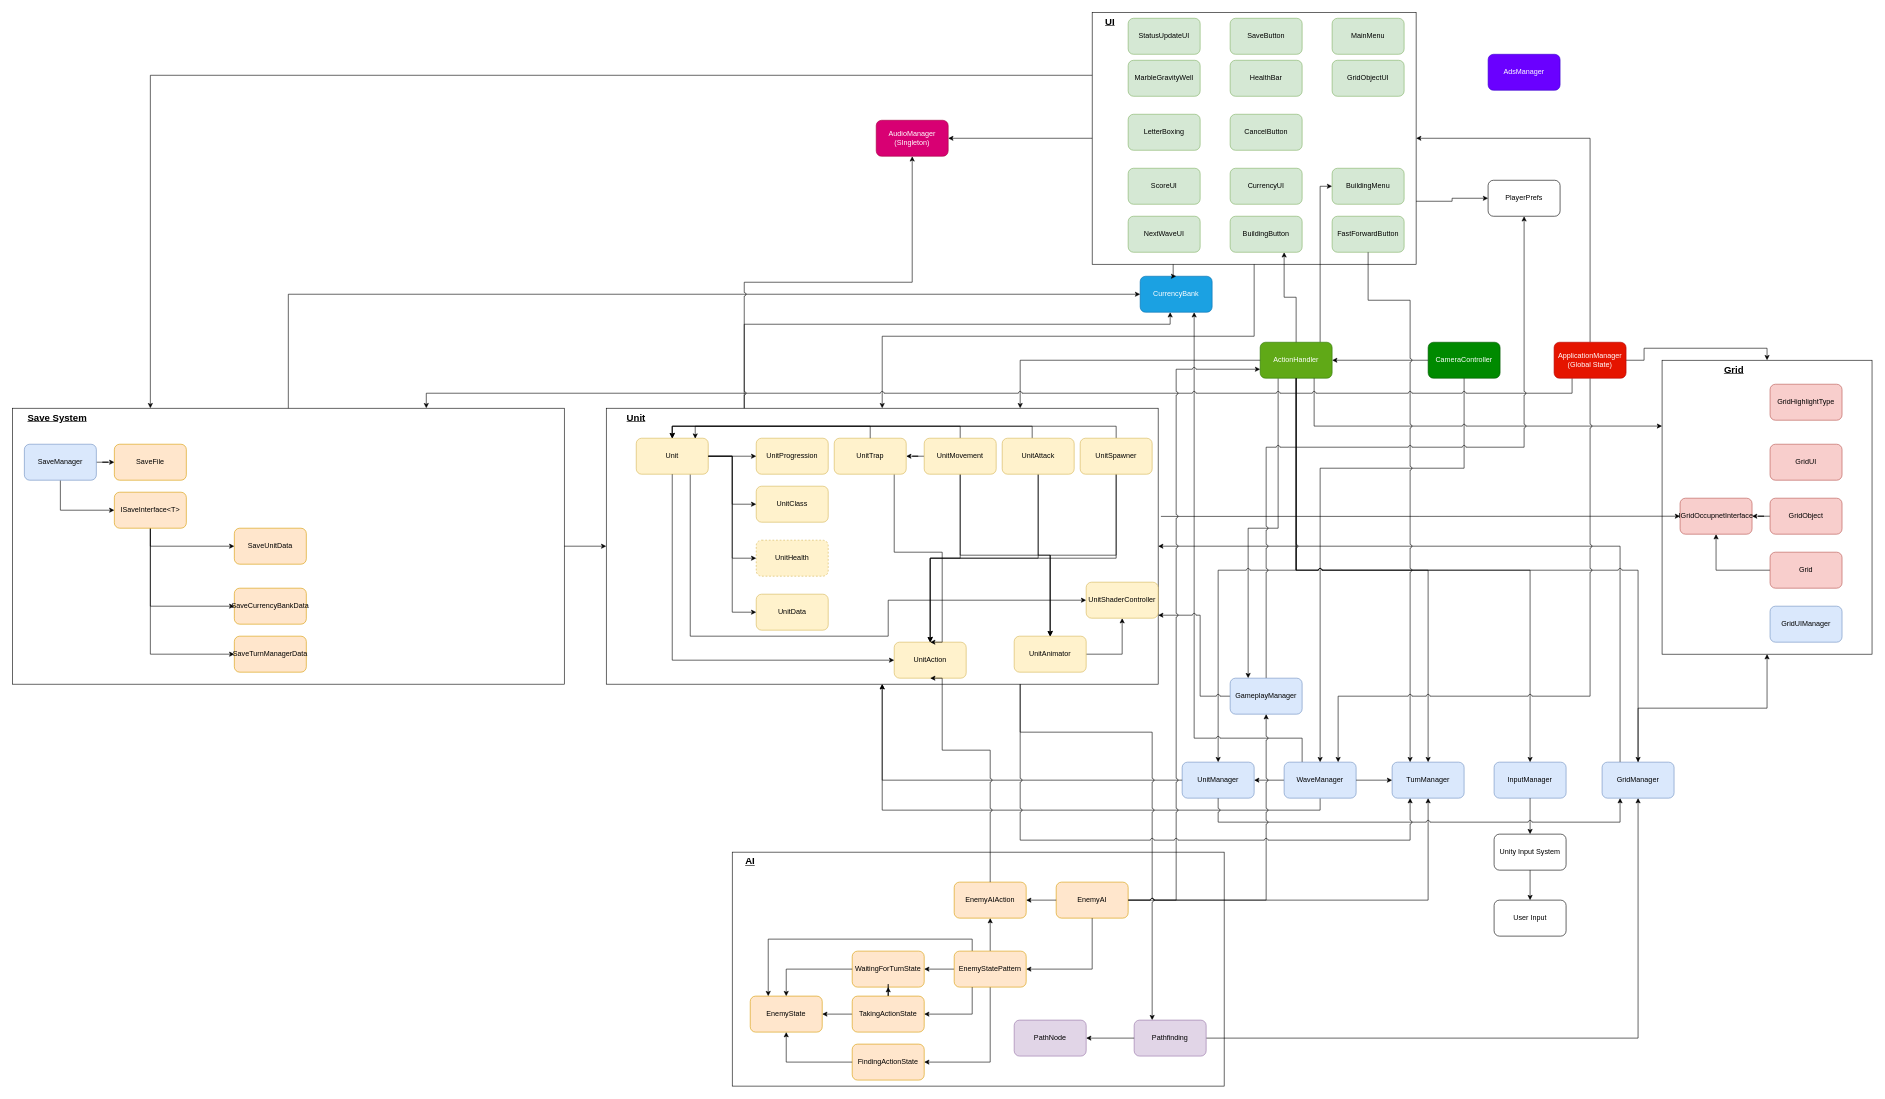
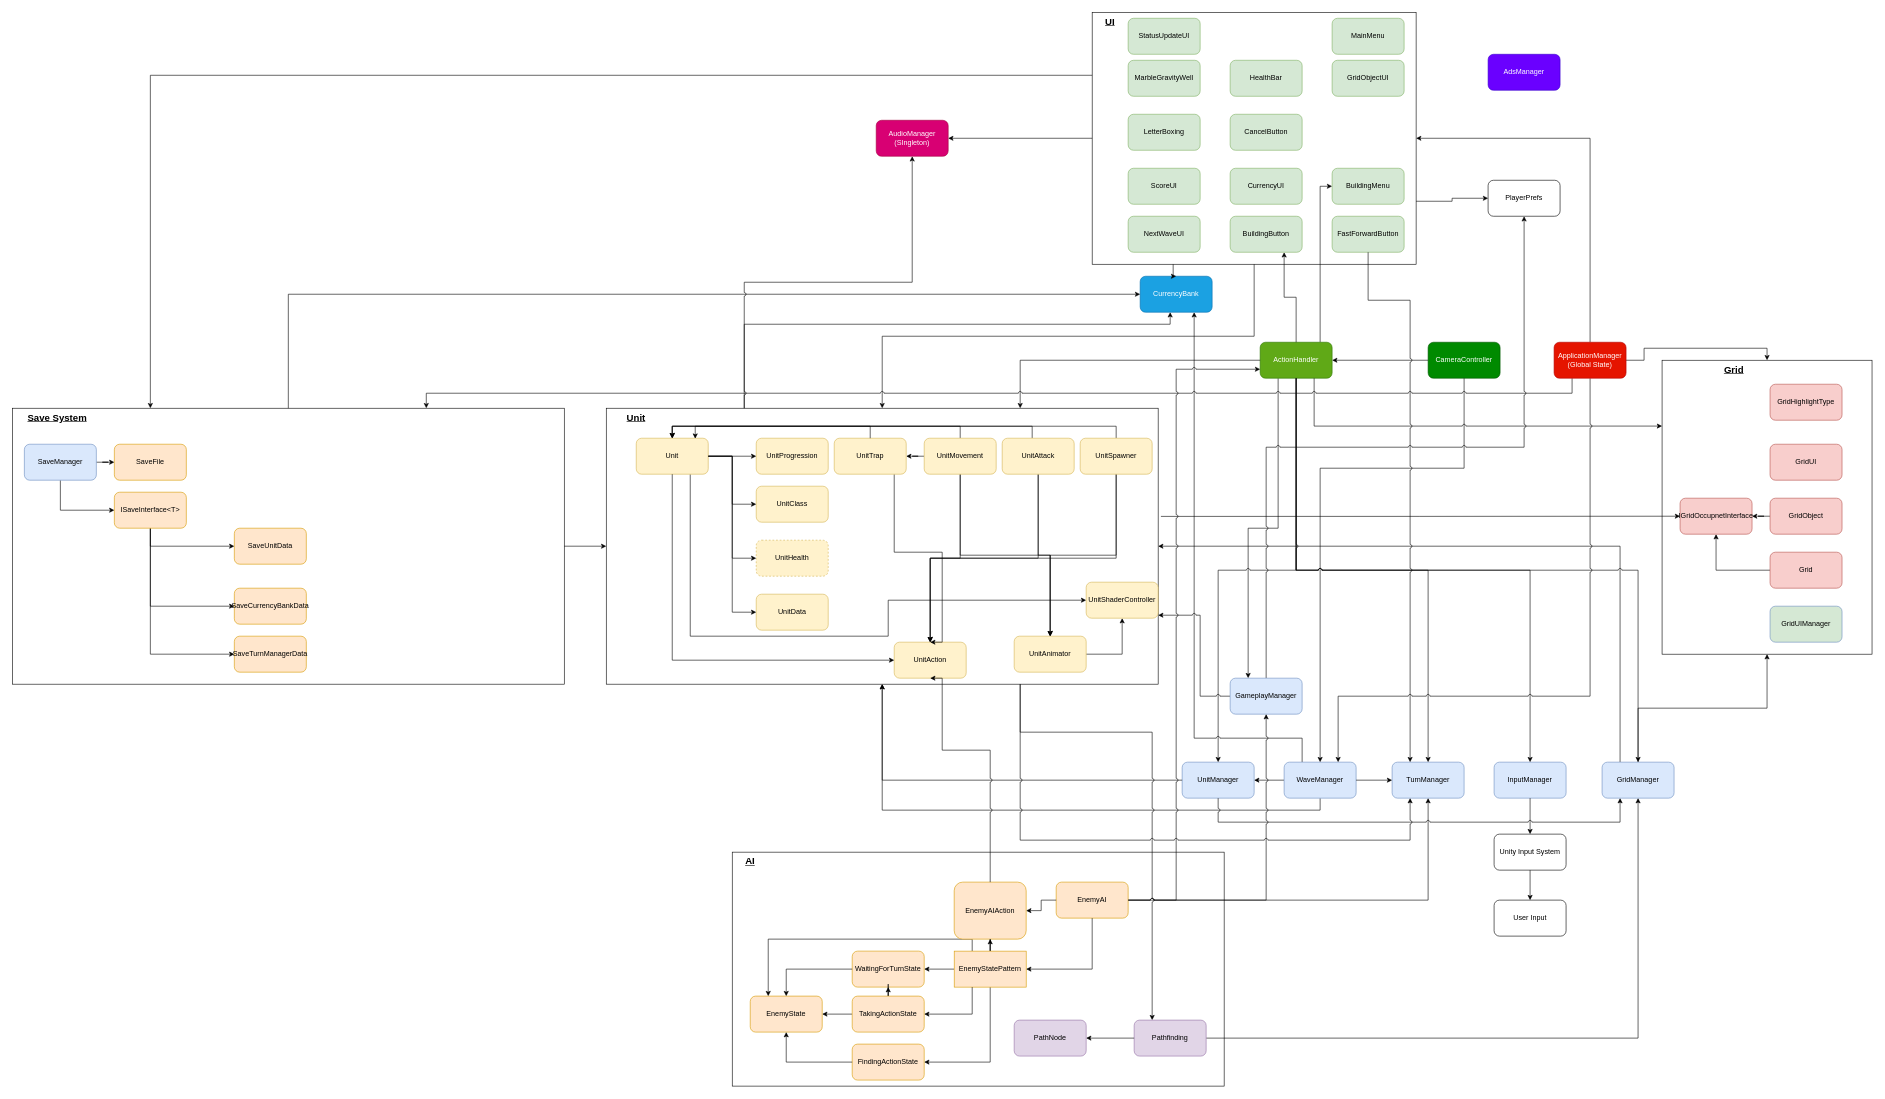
node "SaveButton": removed
node "GridUIManager": fillcolor #dae8fc -> #d5e8d4
node "EnemyAIAction": size 72x36 -> 72x57
node "EnemyStatePattern": shape rounded rectangle -> rectangle
